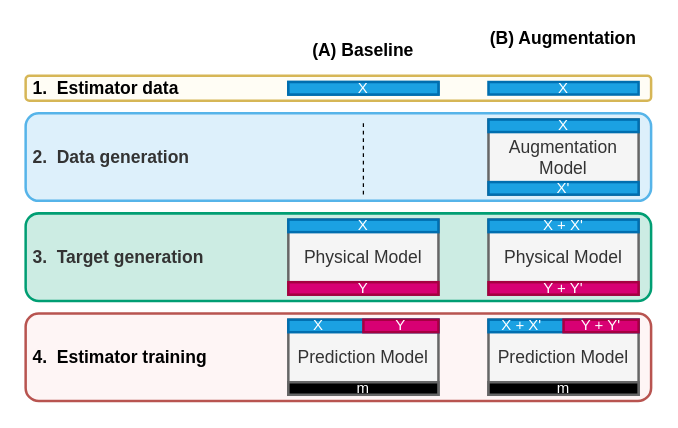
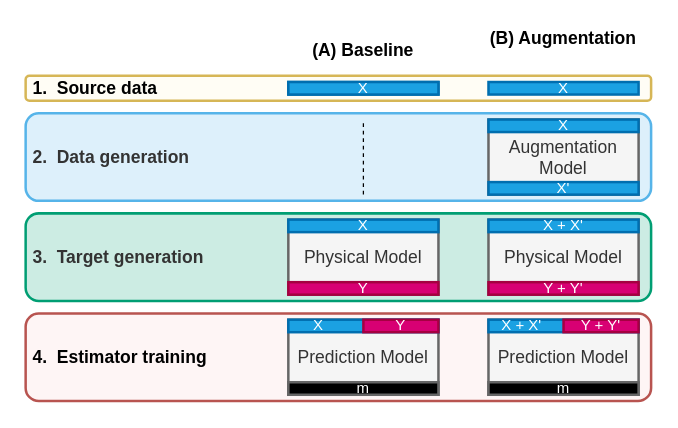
node "1. Estimator data": label "1. Estimator data" -> "1. Source data"
